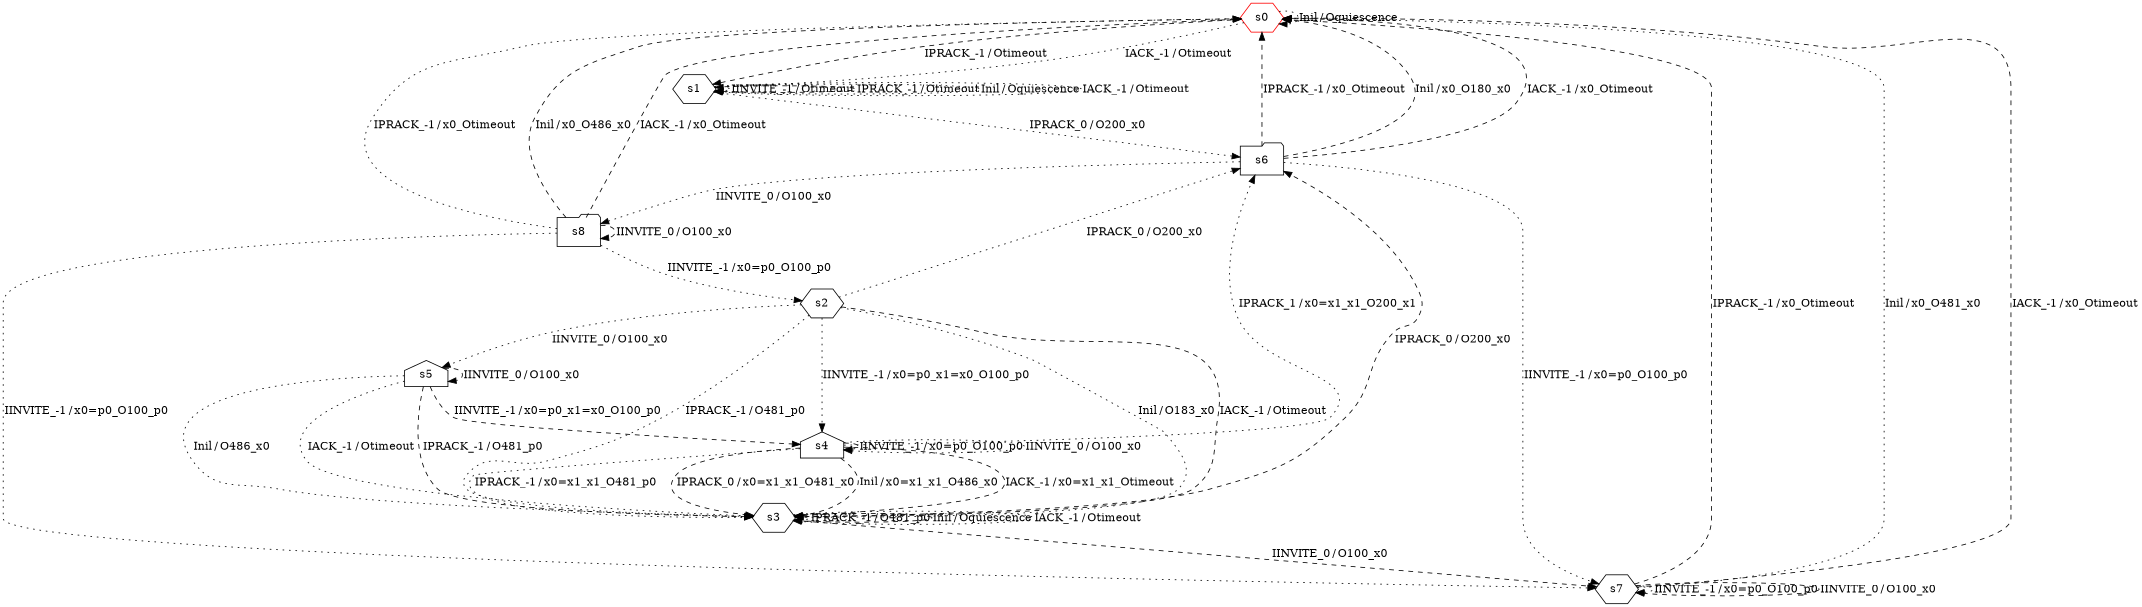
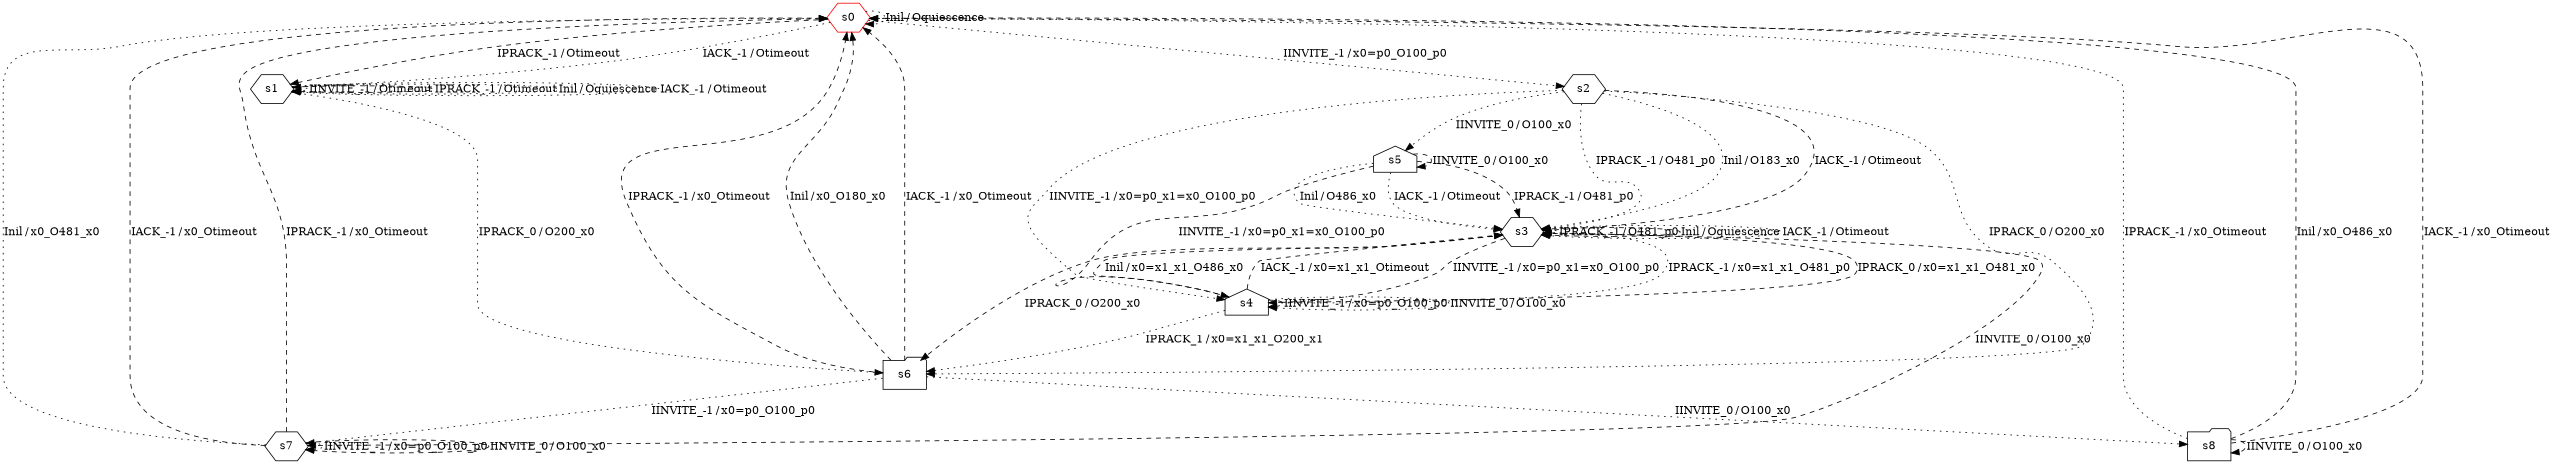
edge "s8" -> "s2": now "s0" -> "s2"
edge "s3" -> "s4": added, label "IINVITE_-1 / x0=p0_x1=x0_O100_p0"
edge "s8" -> "s7": removed, label "IINVITE_-1 / x0=p0_O100_p0"
